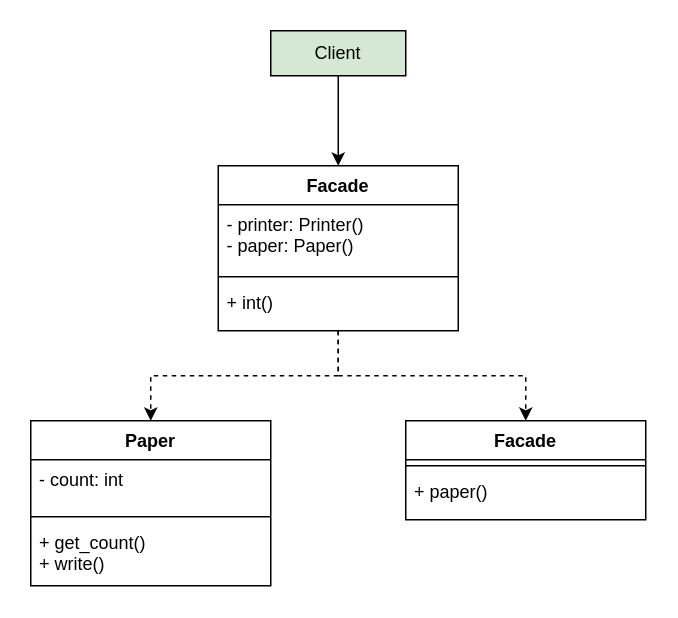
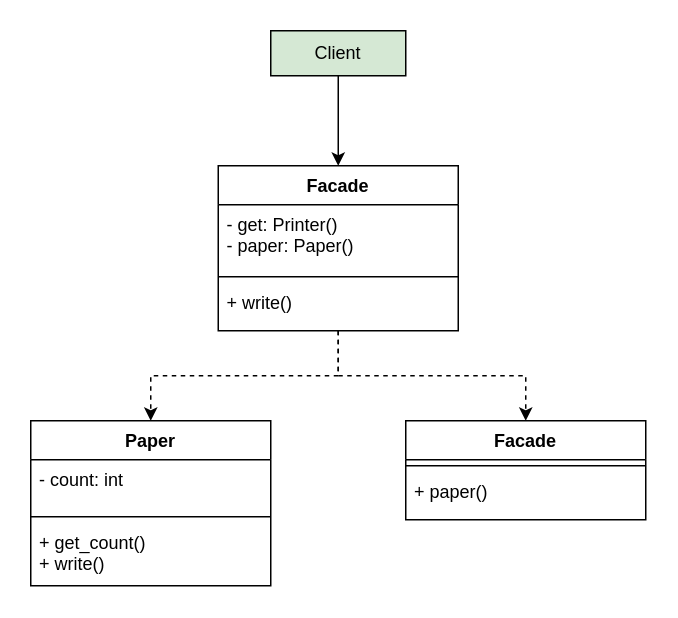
node "- printer: Printer() - paper: Paper()": label "- printer: Printer() - paper: Paper()" -> "- get: Printer() - paper: Paper()"
node "+ int()": label "+ int()" -> "+ write()"
